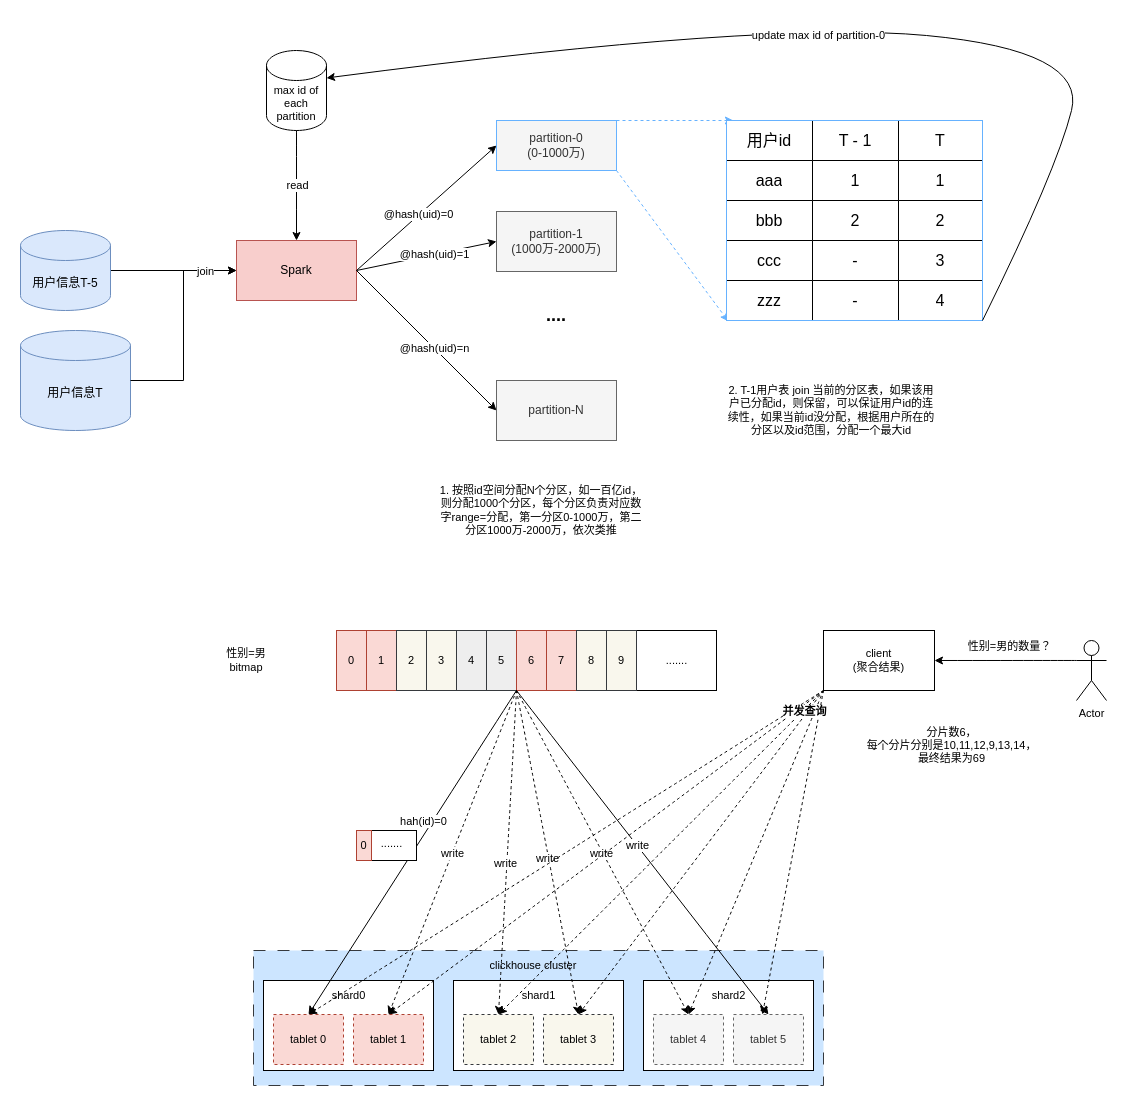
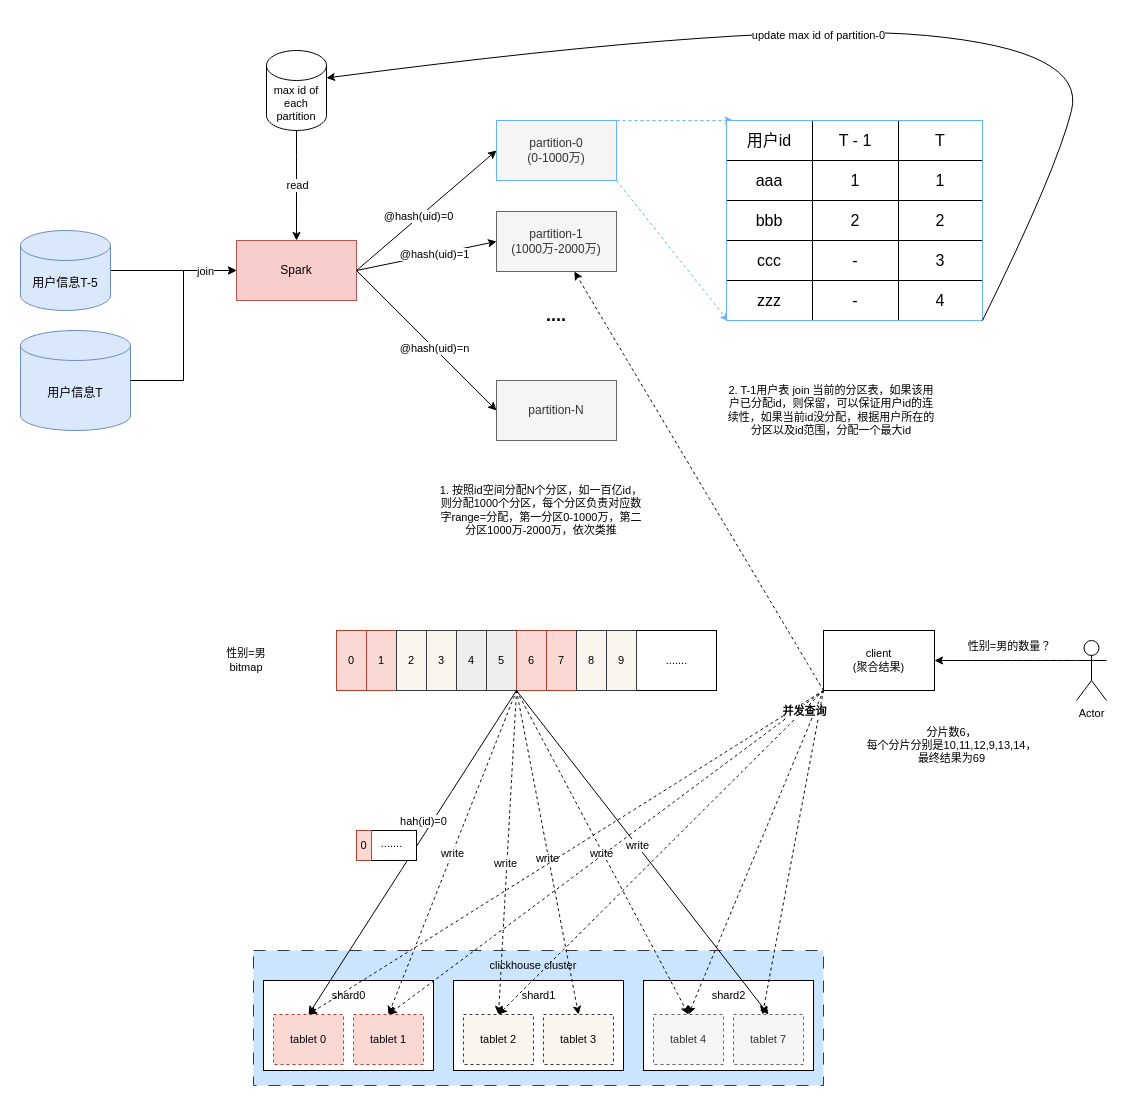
node "partition-0 (0-1000万)": size 120x50 -> 120x60
edge "client (聚合结果)" -> "tablet 3": now "client (聚合结果)" -> "partition-1 (1000万-2000万)"
node "tablet 5": label "tablet 5" -> "tablet 7"
